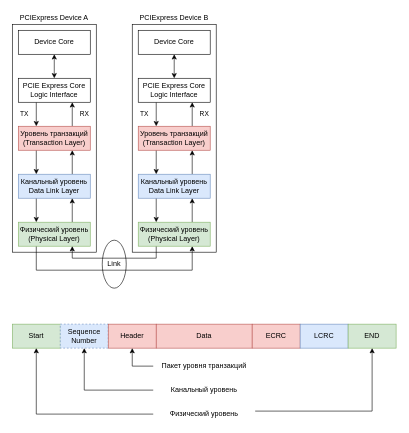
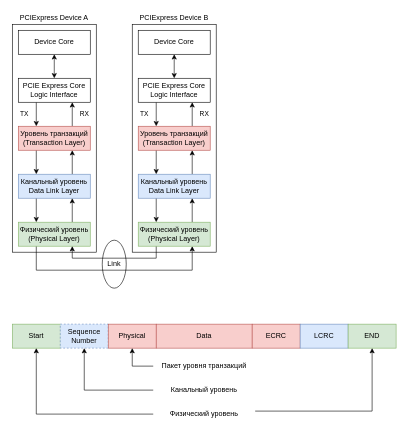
node "Header": label "Header" -> "Physical"
